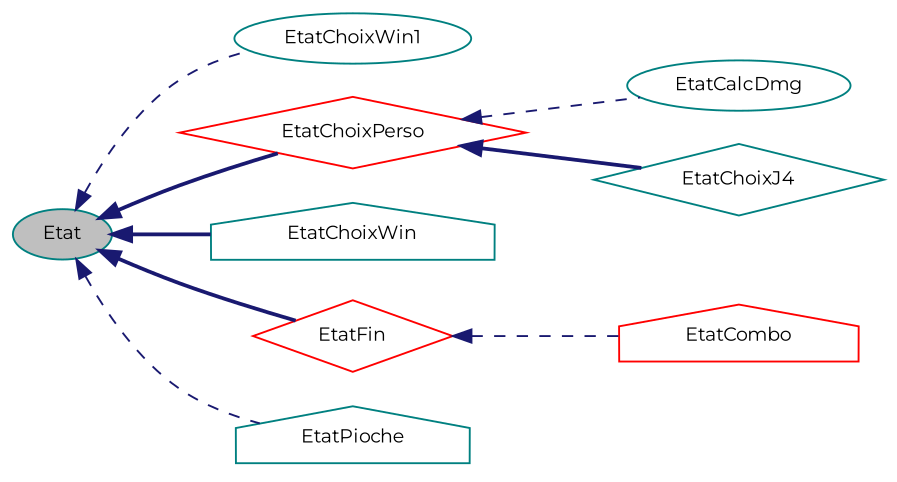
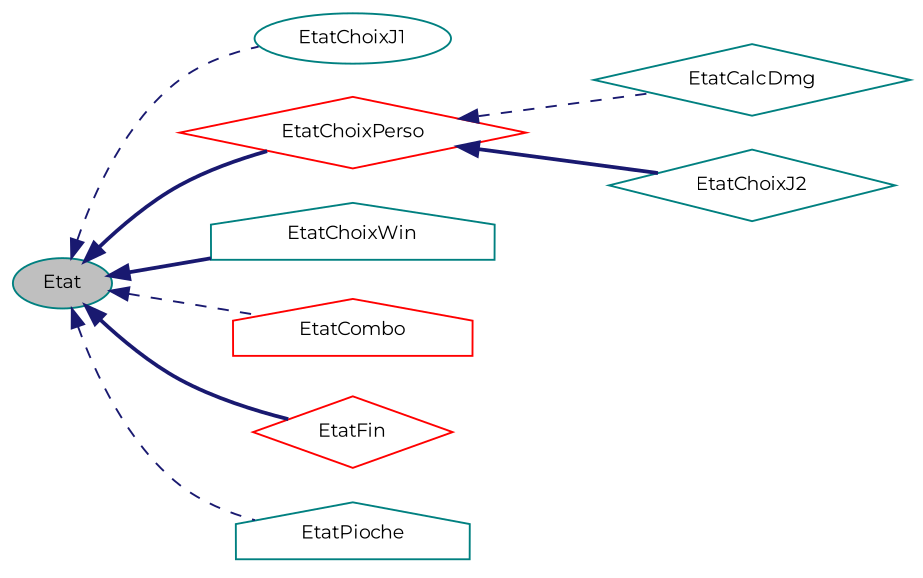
node "EtatChoixWin1": label "EtatChoixWin1" -> "EtatChoixJ1"
node "EtatCalcDmg": shape ellipse -> diamond
node "EtatChoixJ4": label "EtatChoixJ4" -> "EtatChoixJ2"
edge "EtatCombo" -> "EtatFin": now "EtatCombo" -> "Etat"
